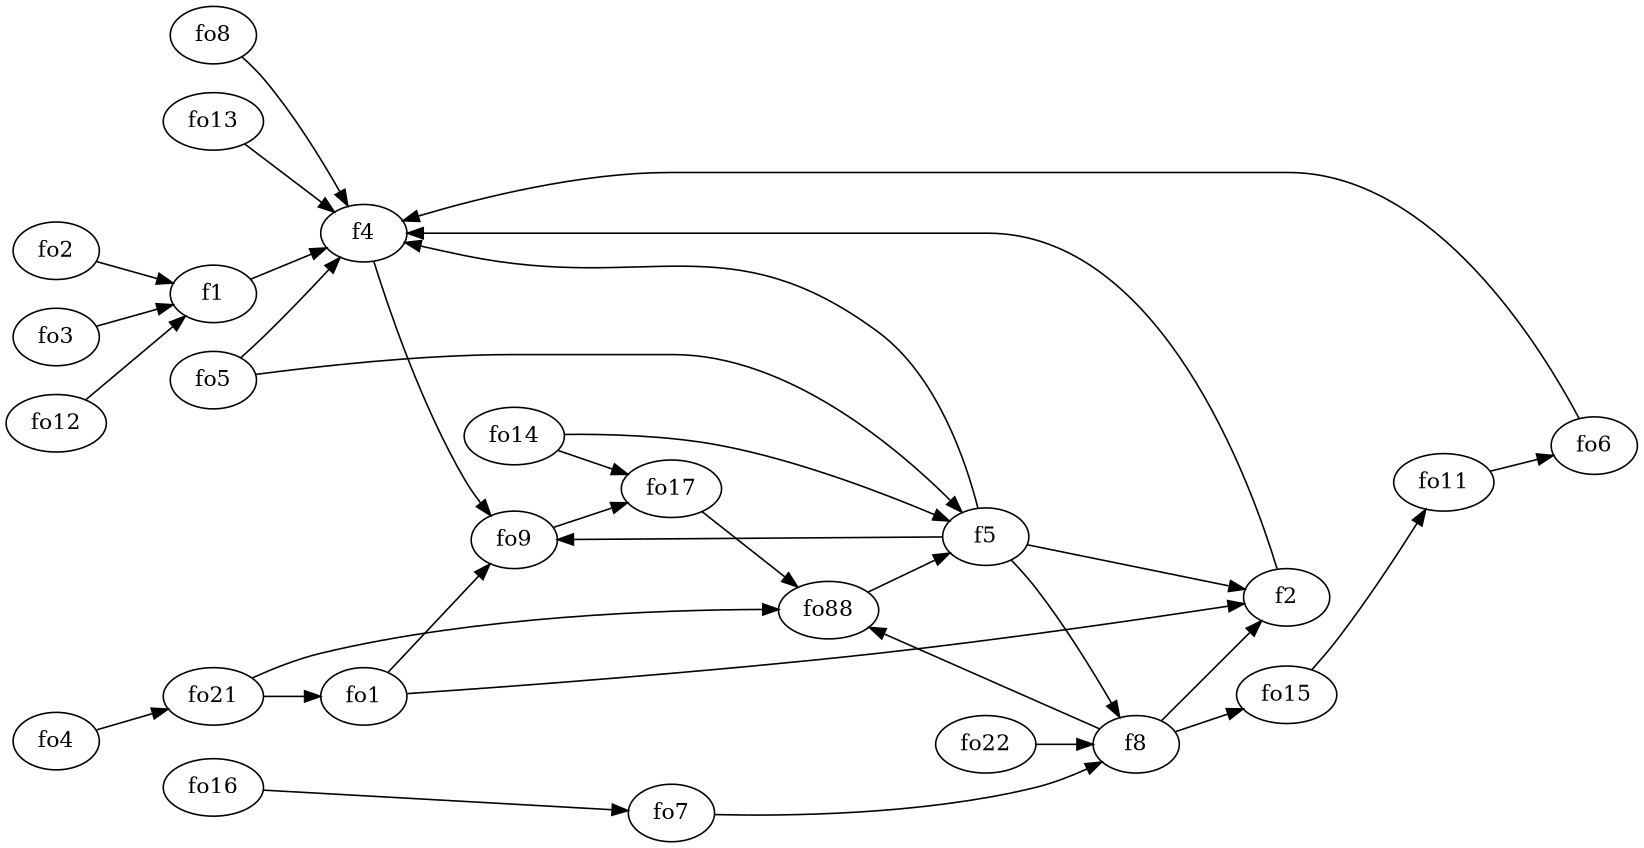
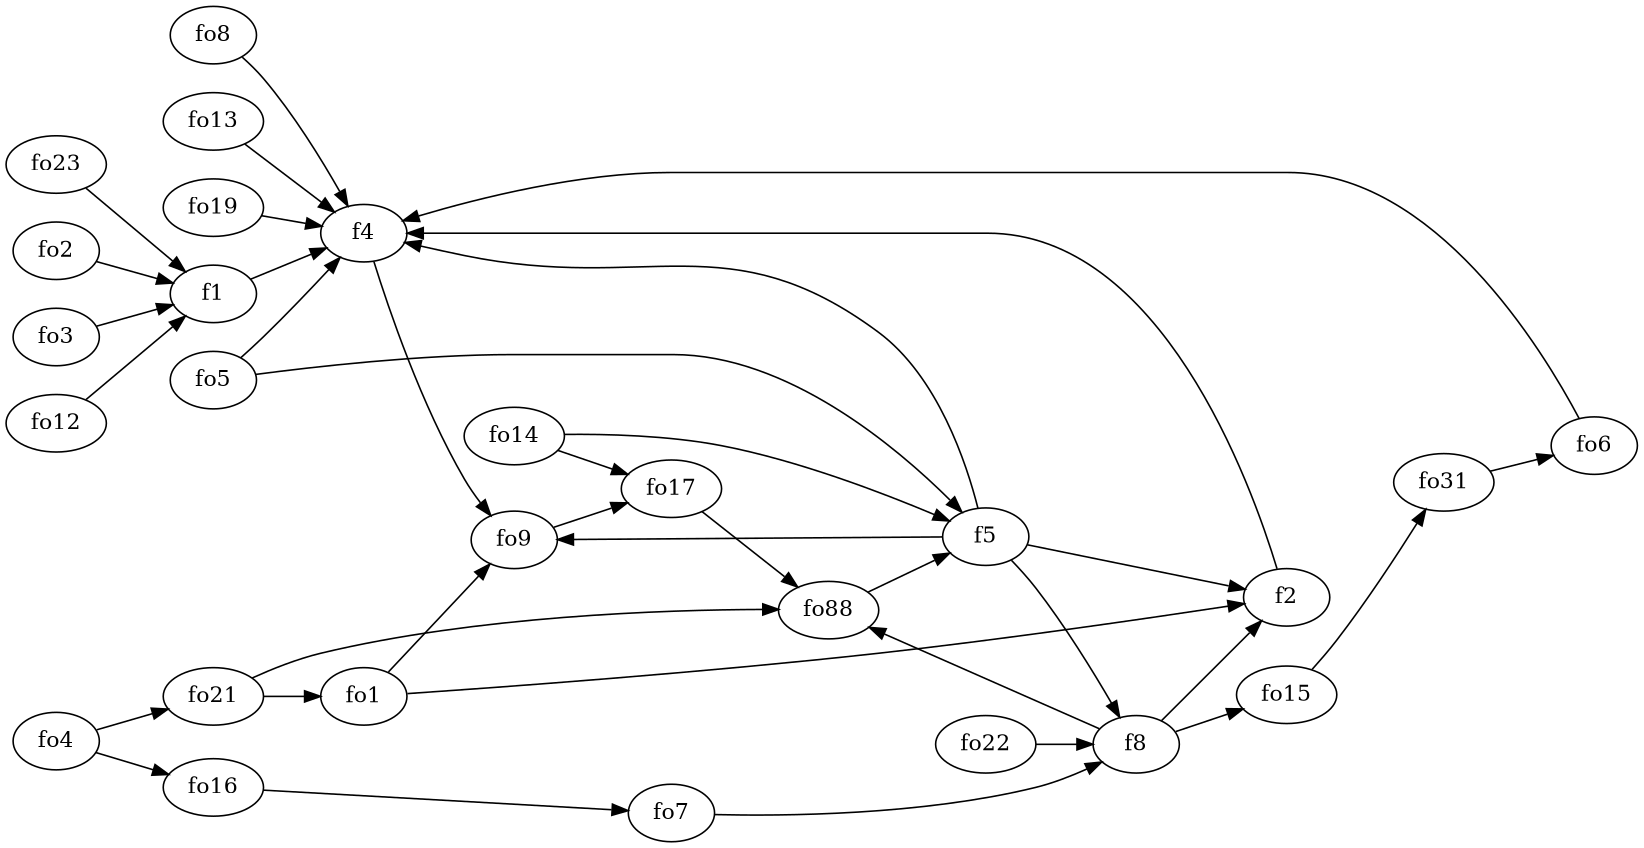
node "fo23": added
node "fo19": added
node "fo11": label "fo11" -> "fo31"
edge "fo4" -> "fo16": added
